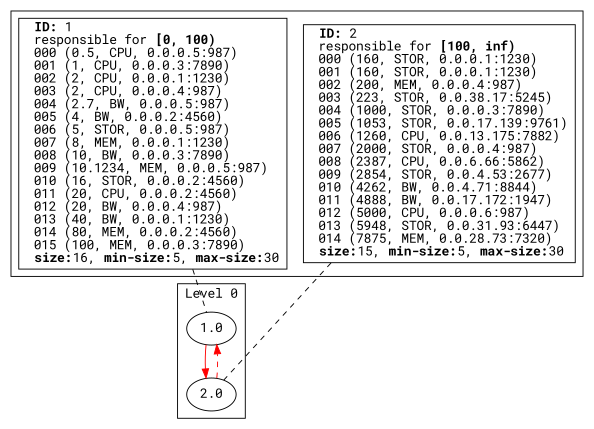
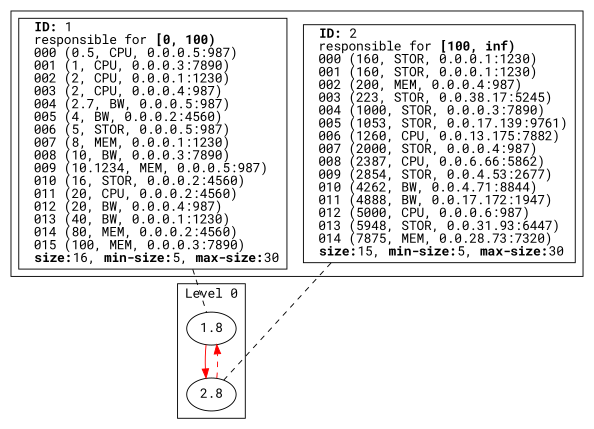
node "1.0": label "1.0" -> "1.8"
node "2.0": label "2.0" -> "2.8"
